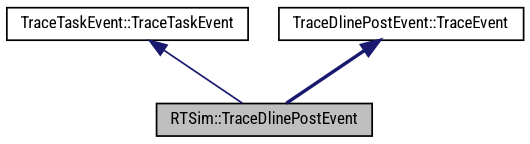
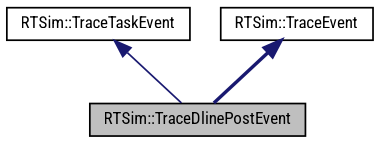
node "TraceTaskEvent::TraceTaskEvent": label "TraceTaskEvent::TraceTaskEvent" -> "RTSim::TraceTaskEvent"
node "TraceDlinePostEvent::TraceEvent": label "TraceDlinePostEvent::TraceEvent" -> "RTSim::TraceEvent"
